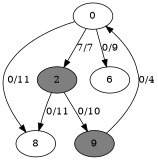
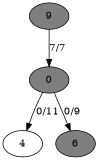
node "0": fillcolor grey100 -> grey50
node "2": removed
node "6": fillcolor grey100 -> grey50
edge "9" -> "0": label "0/4" -> "7/7"
node "8": label "8" -> "4"
